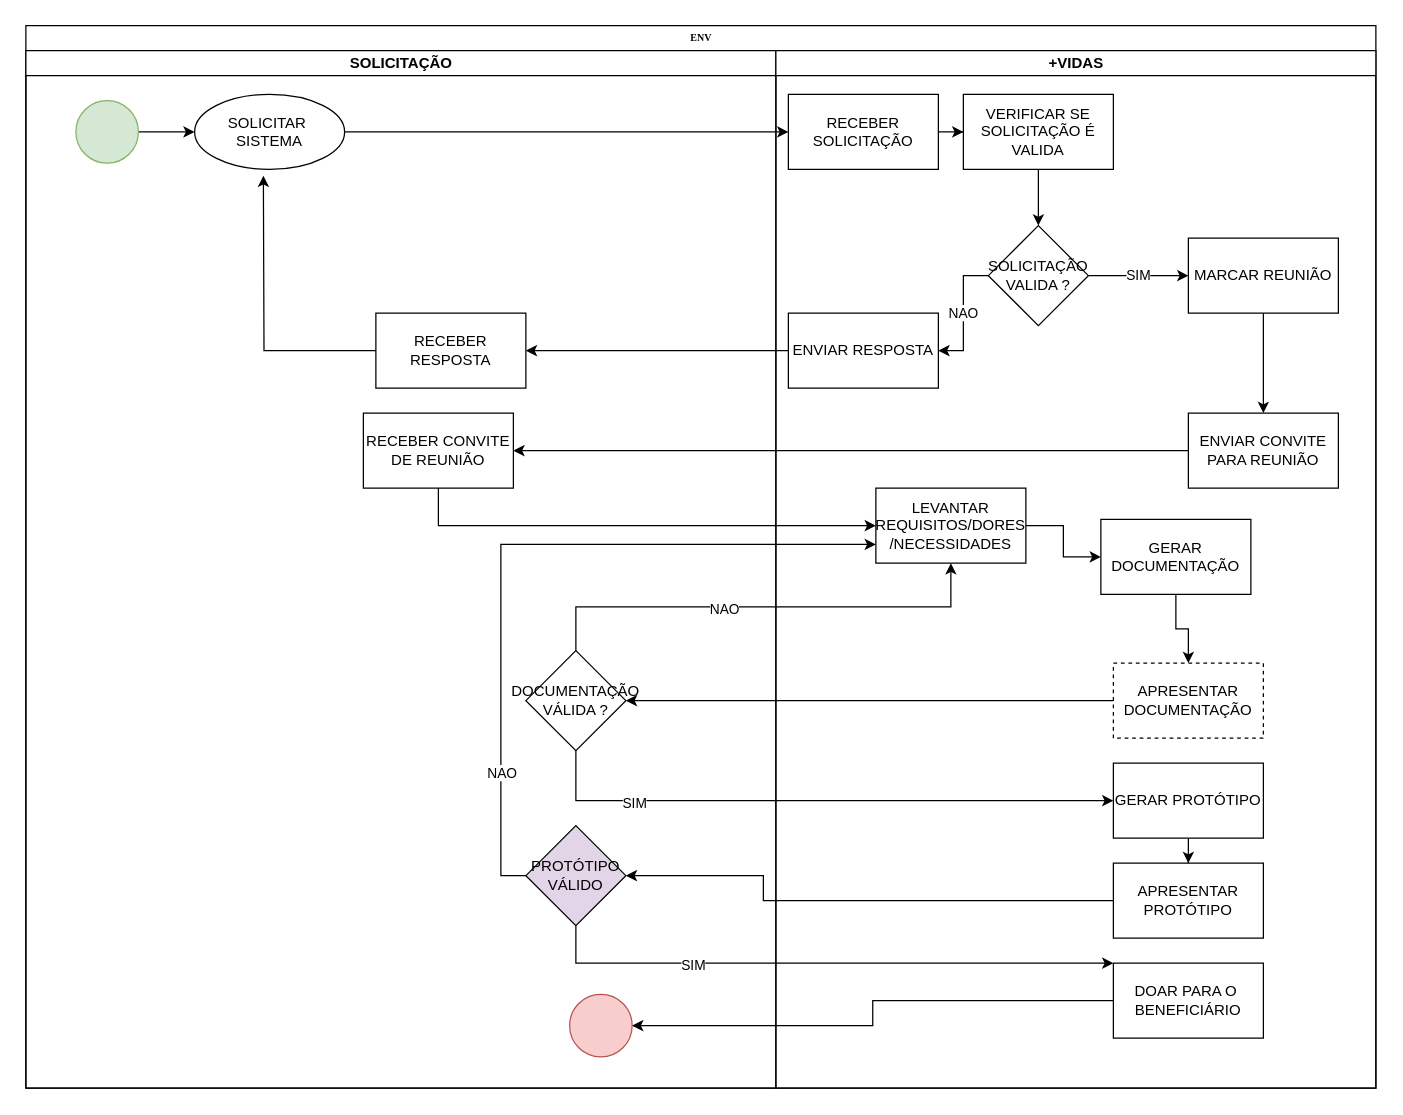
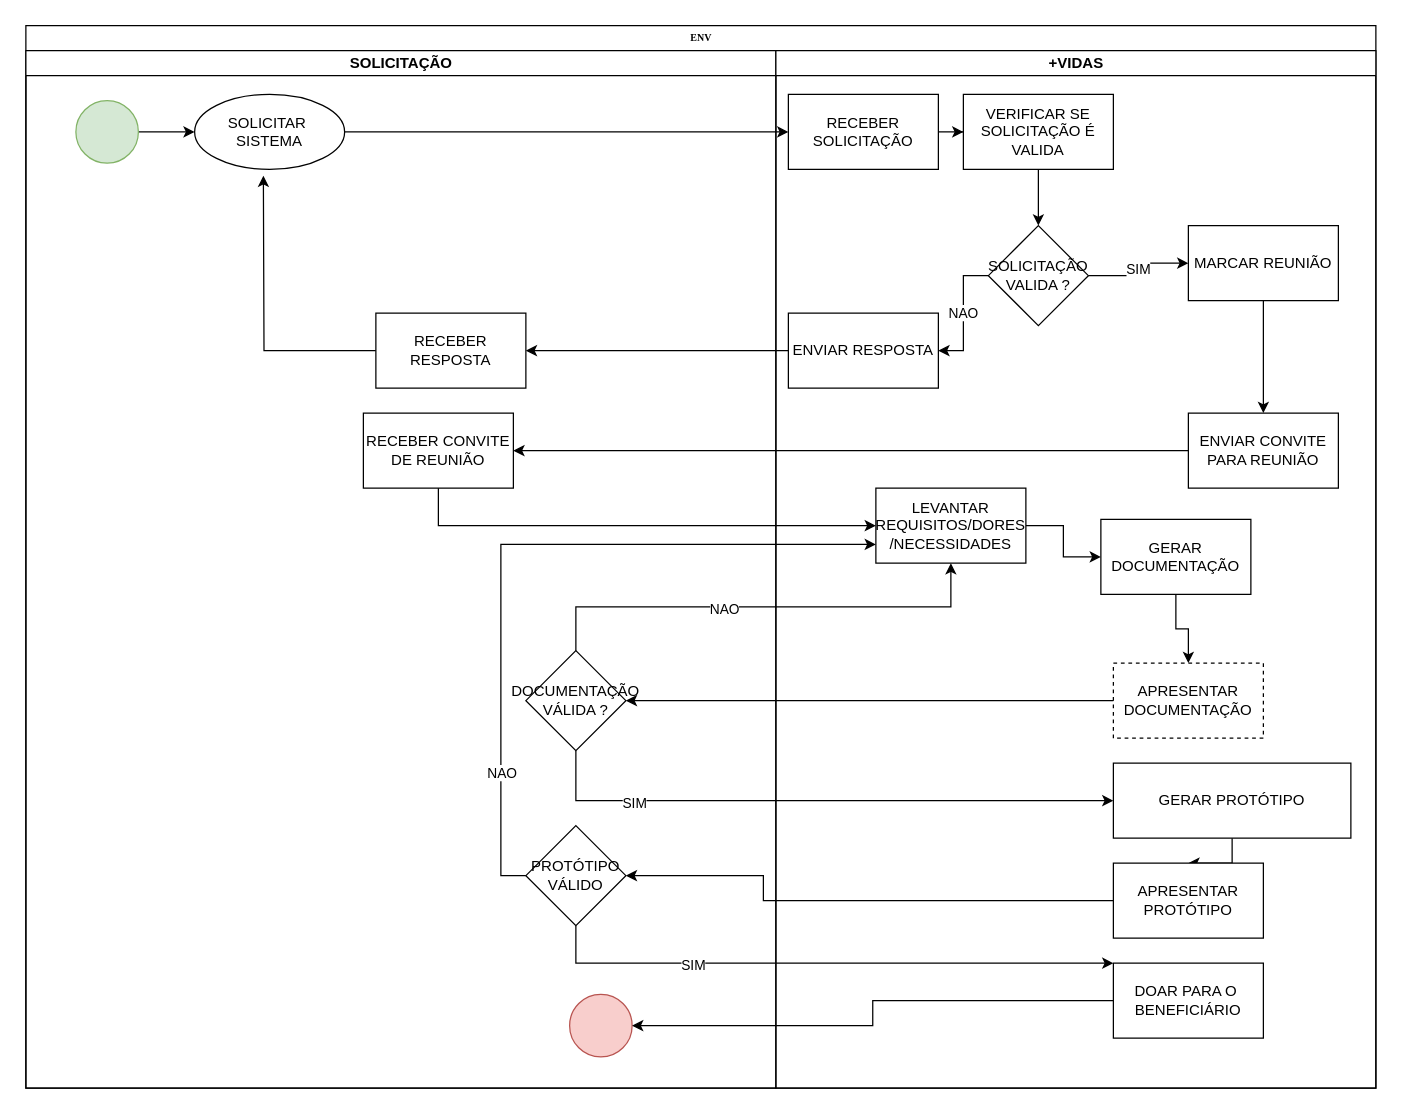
node "MARCAR REUNIÃO": moved (1263, 276) -> (1263, 263)
node "GERAR PROTÓTIPO": size 150x75 -> 238x75
node "PROTÓTIPO VÁLIDO": fillcolor #e1d5e7 -> #ffffff
